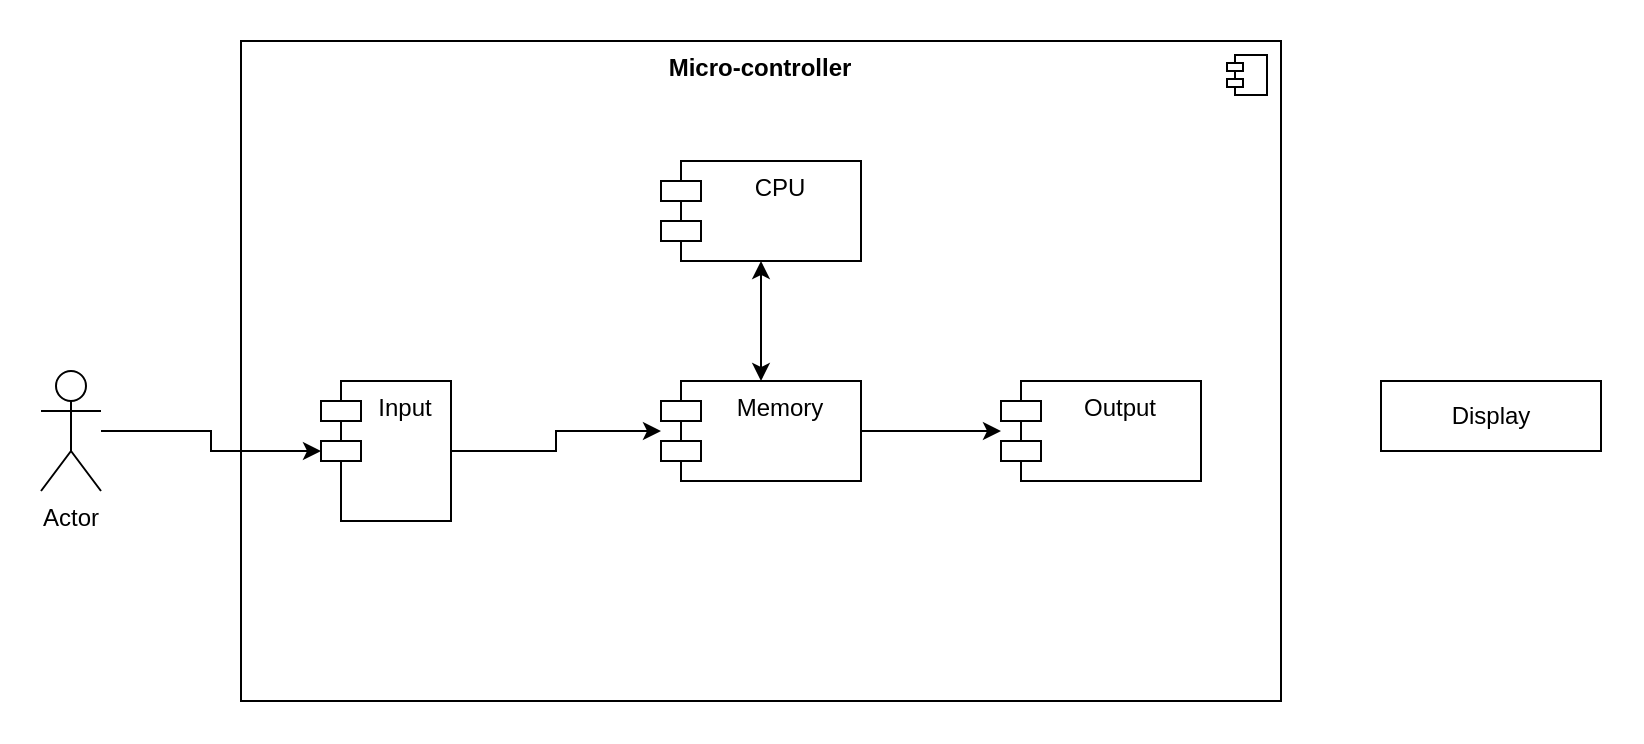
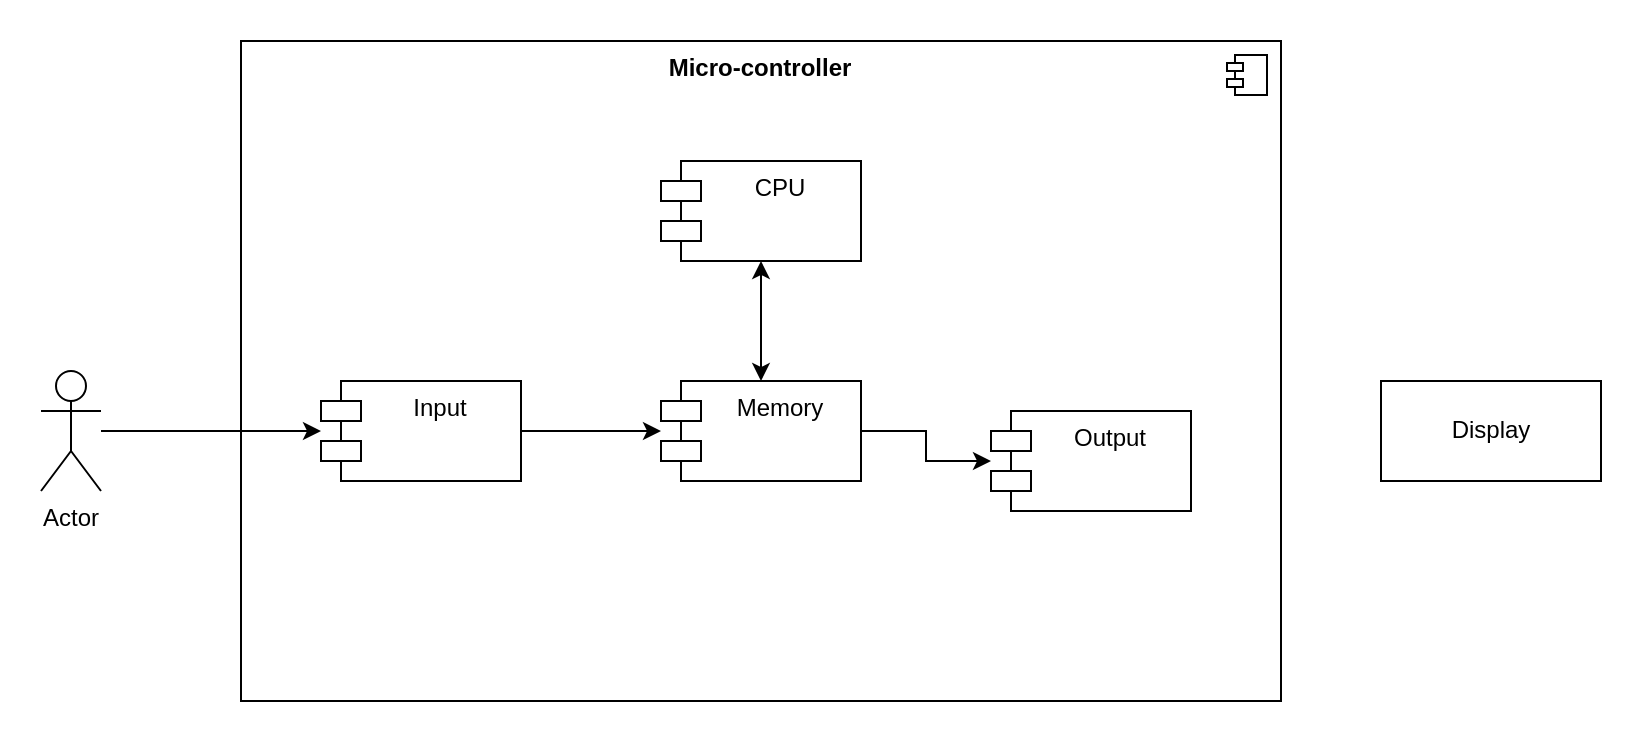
node "Display": size 220x70 -> 220x100
node "Output": moved (1101, 431) -> (1091, 461)
node "Input": size 130x140 -> 200x100
